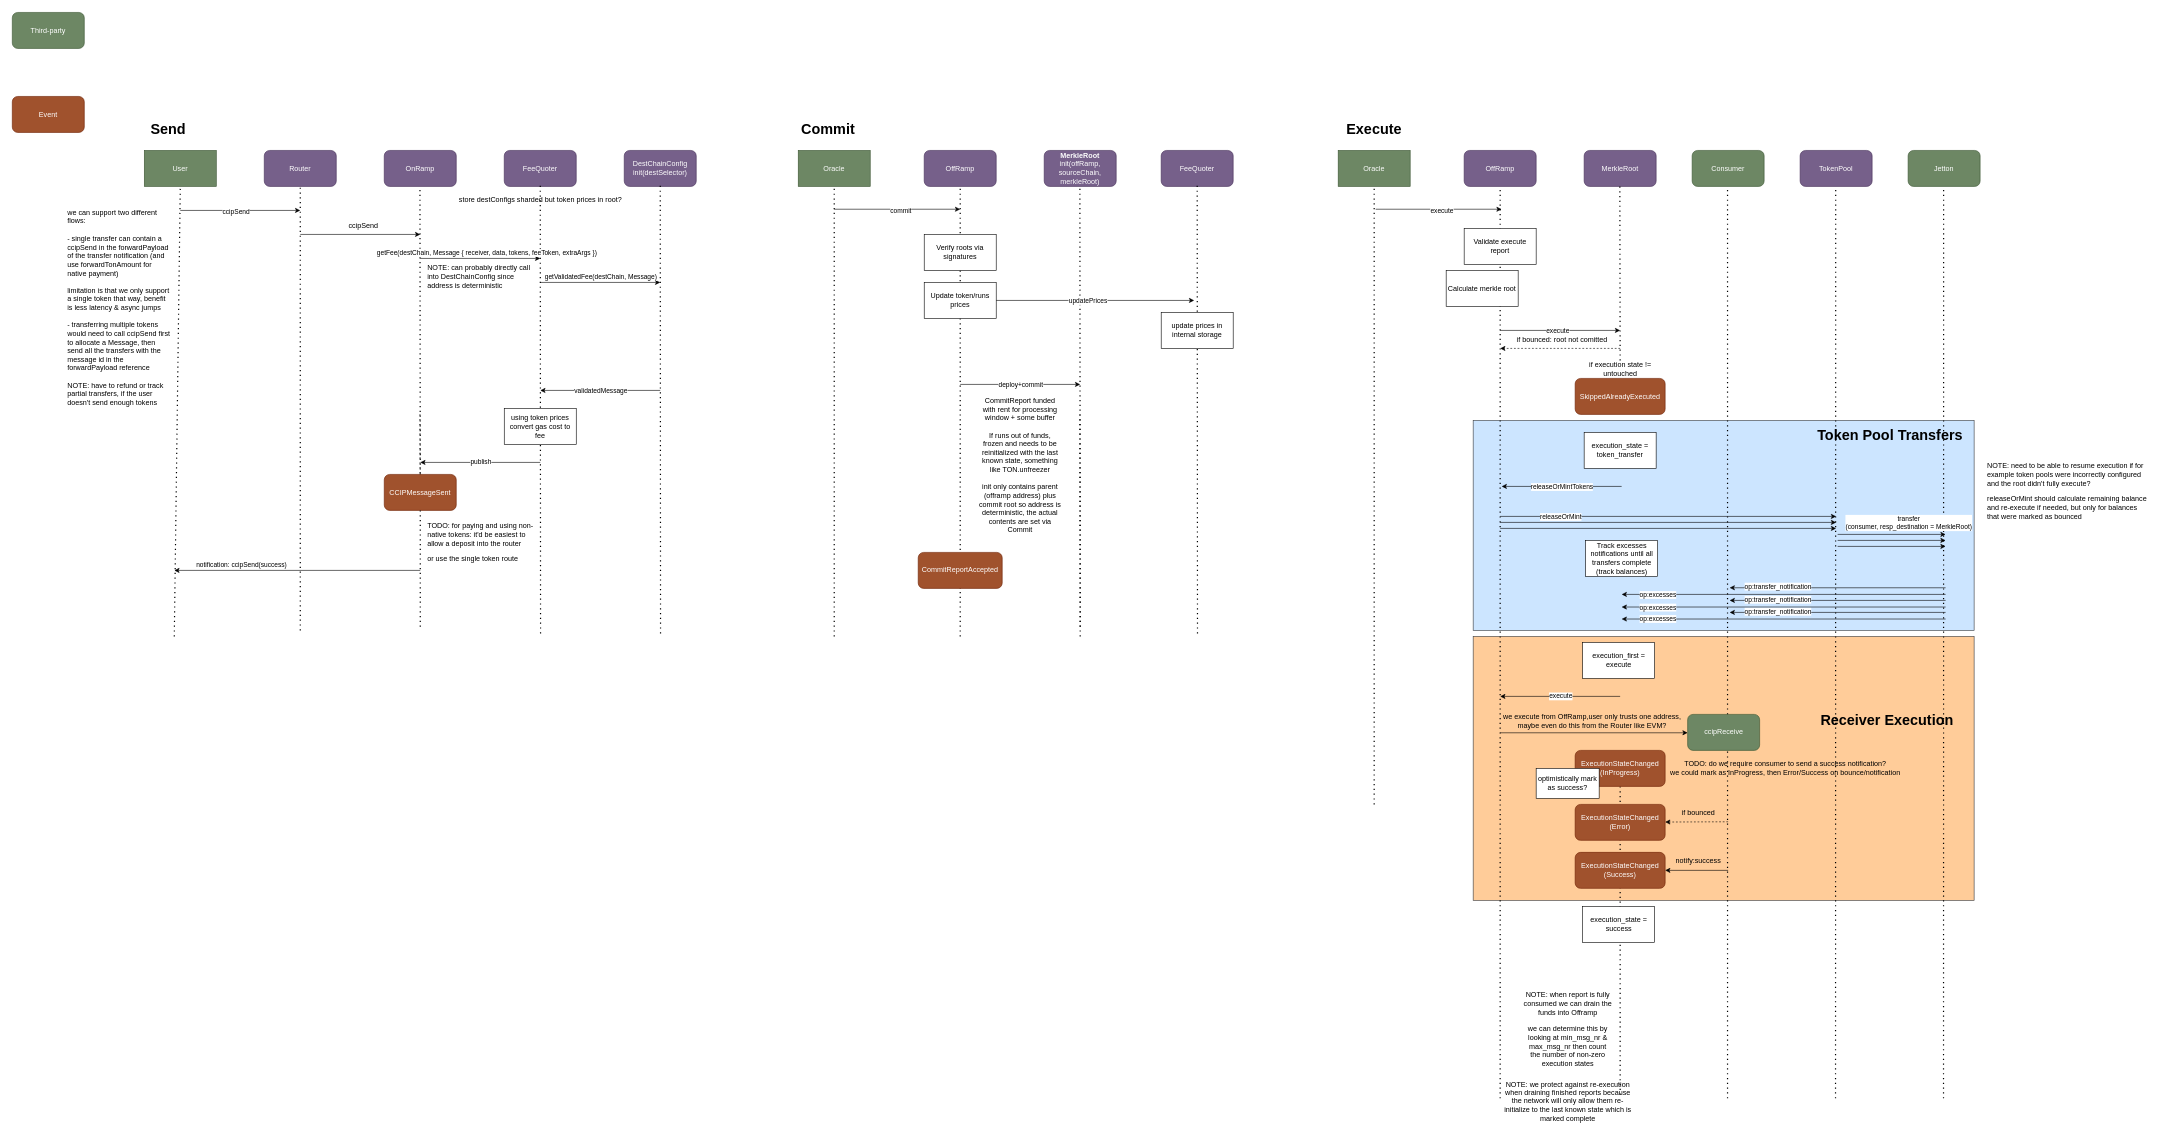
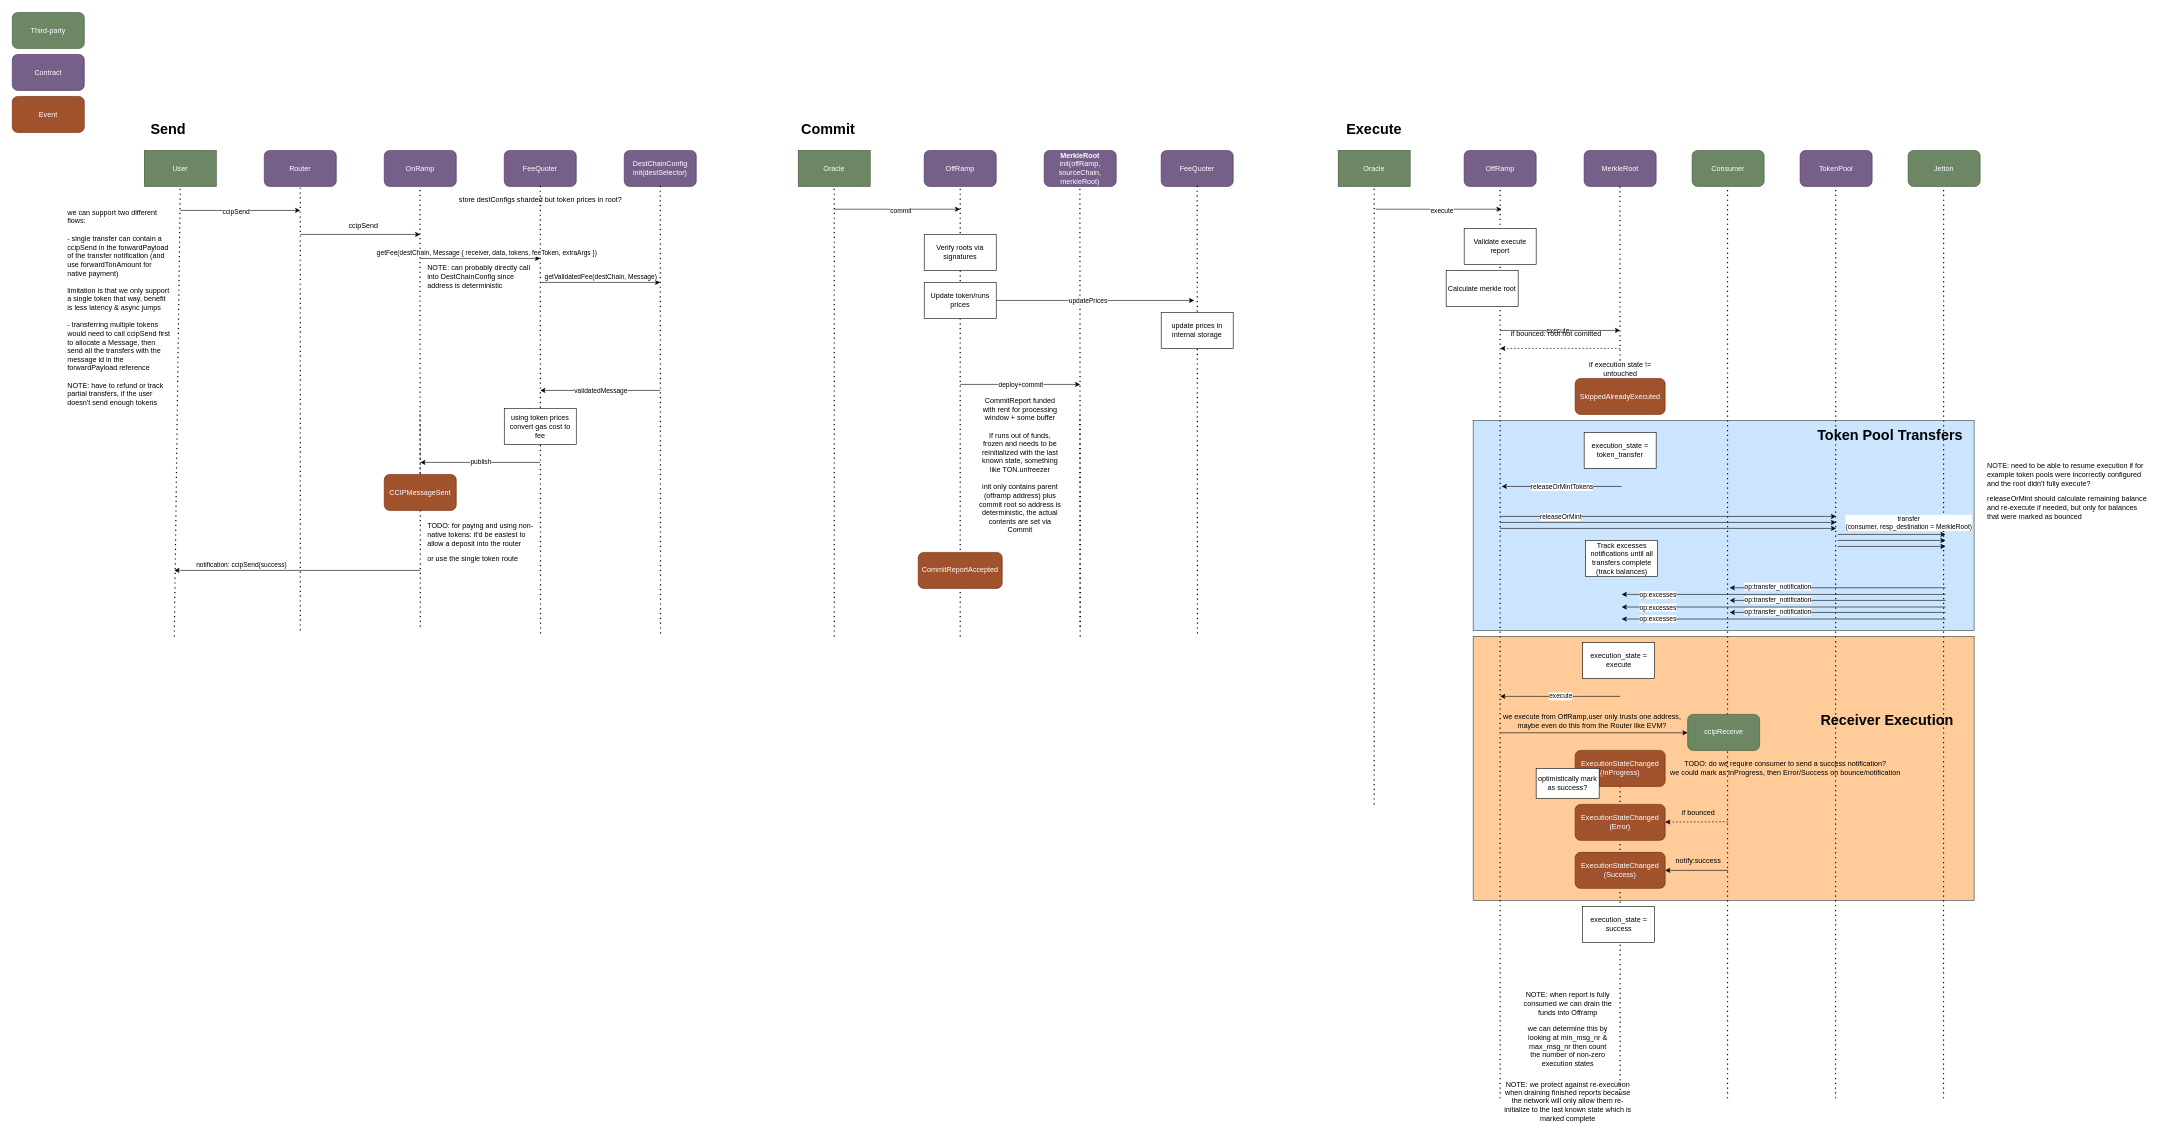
node "Contract": added
node "if bounced: root not comitted": moved (1562, 339) -> (1556, 333)
node "execution_first = execute": label "execution_first = execute" -> "execution_state = execute"
